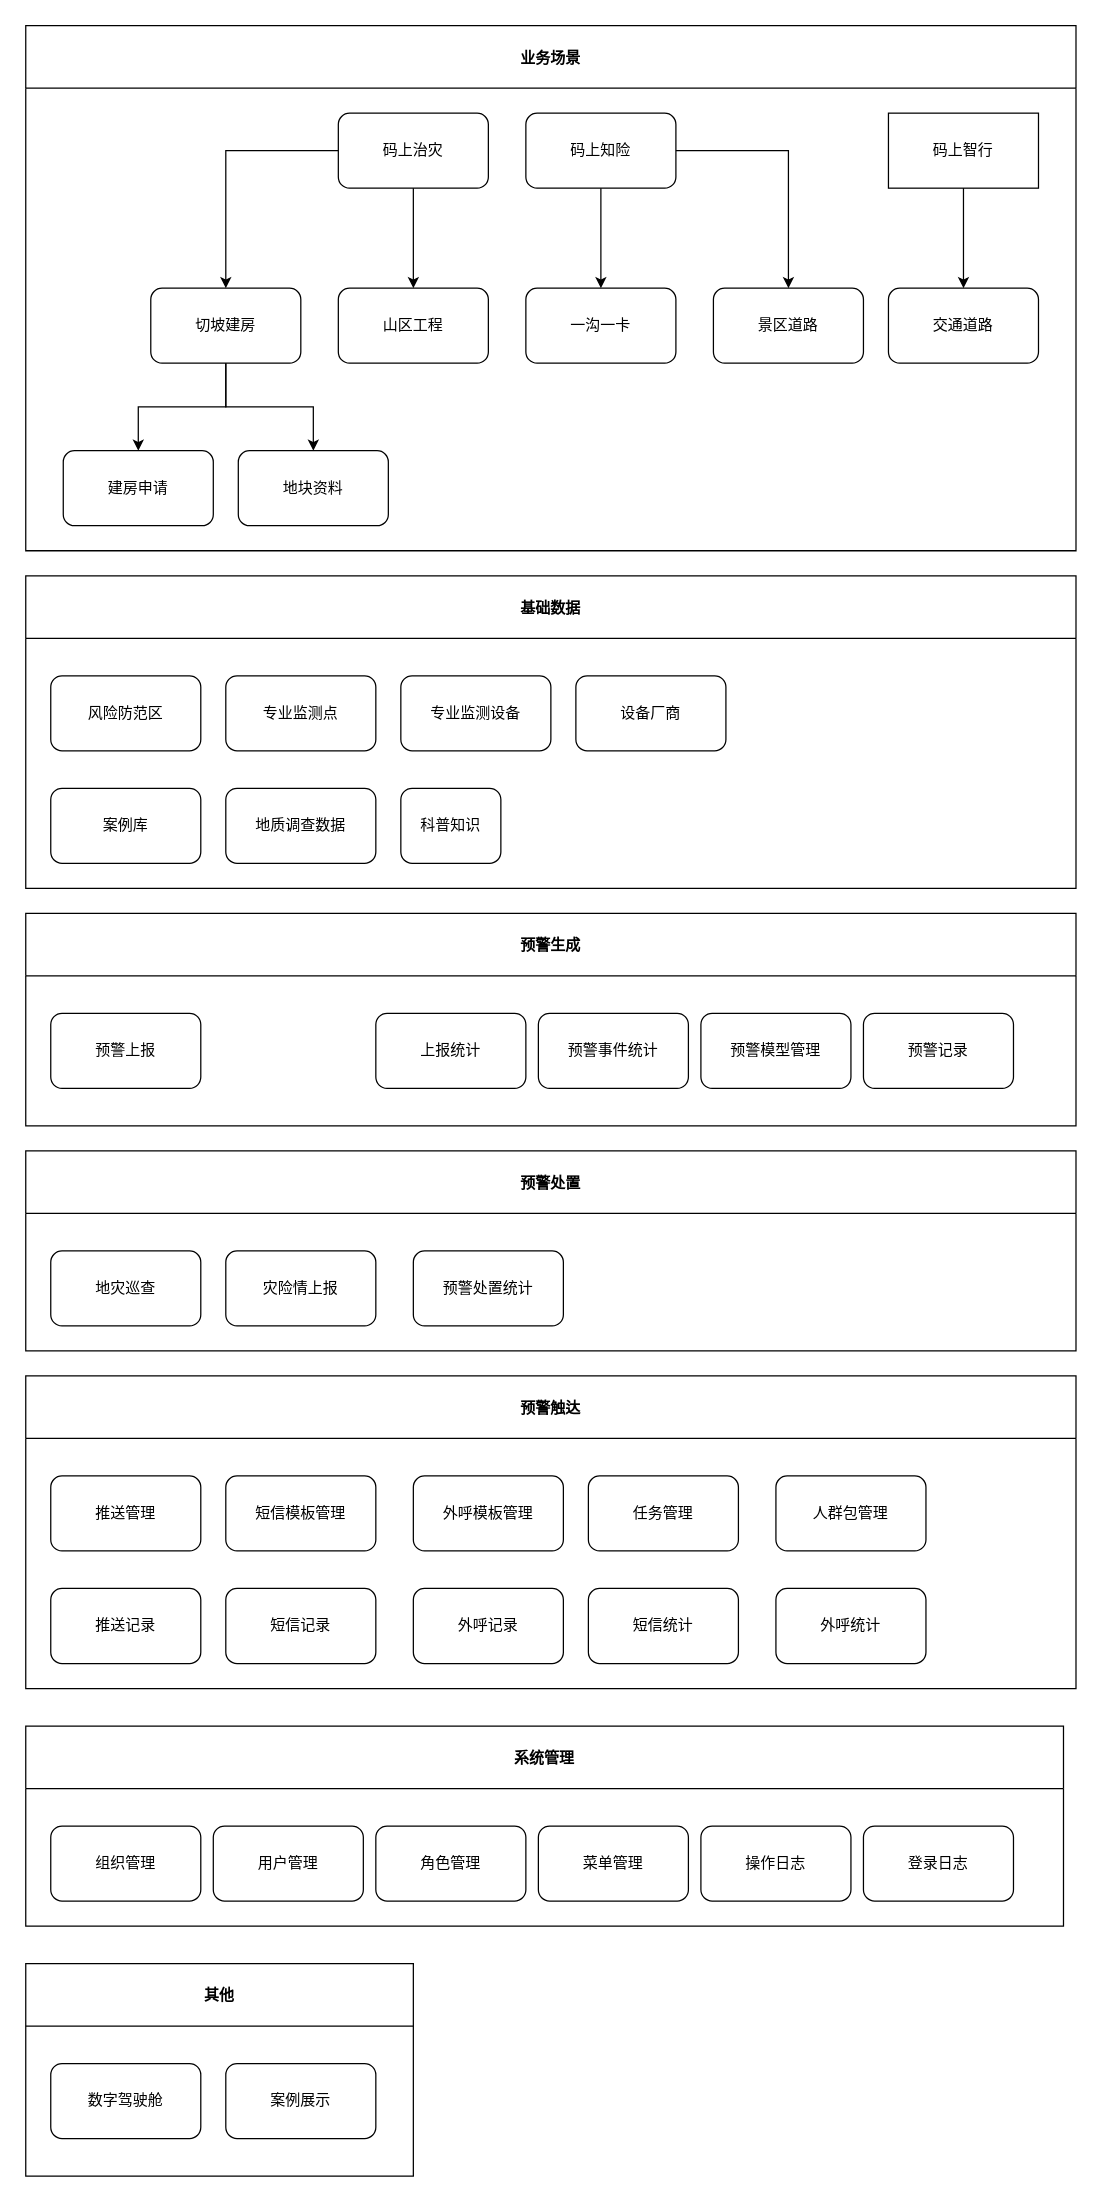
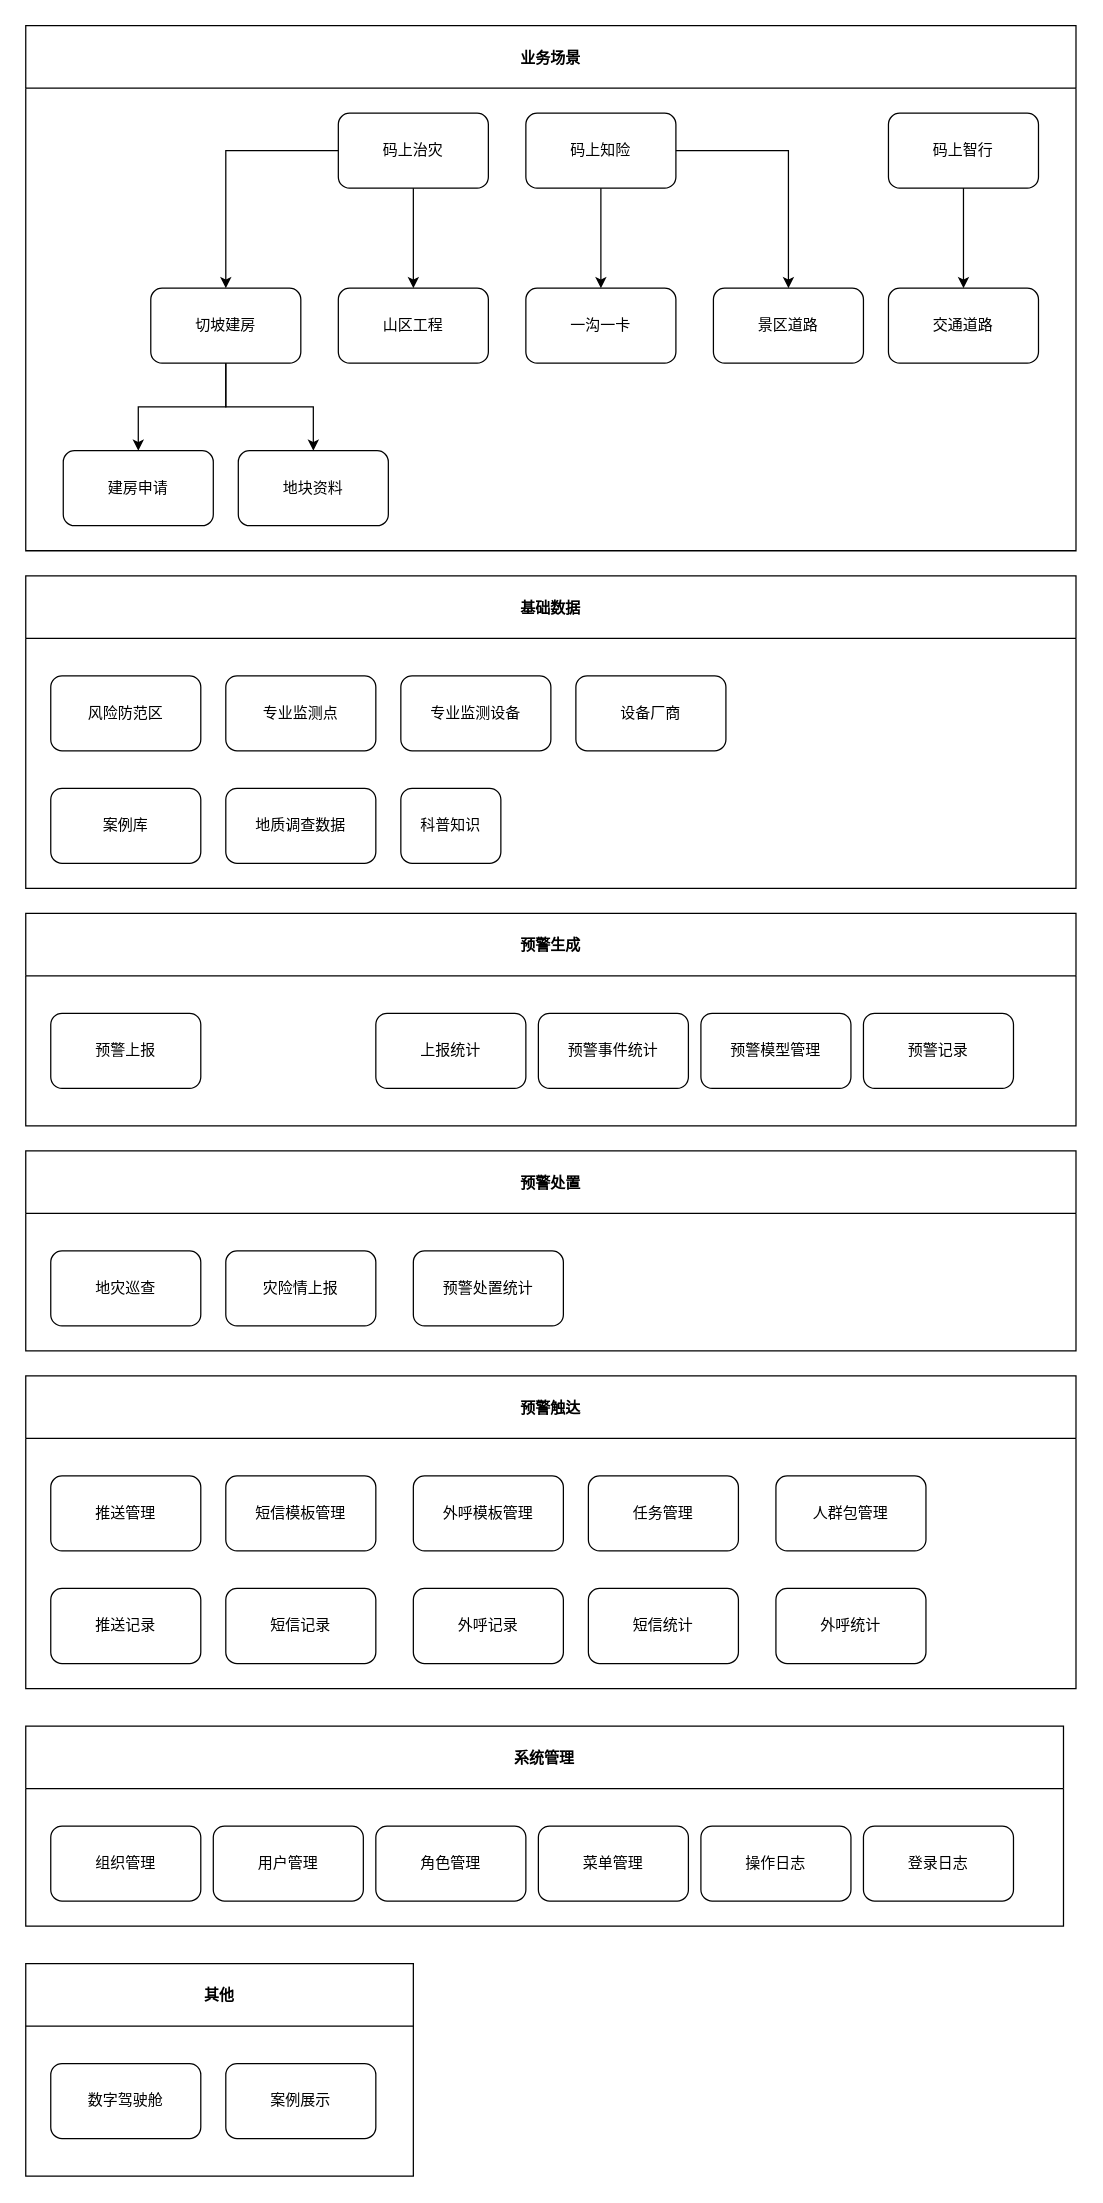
node "码上智行": shape rectangle -> rounded rectangle
